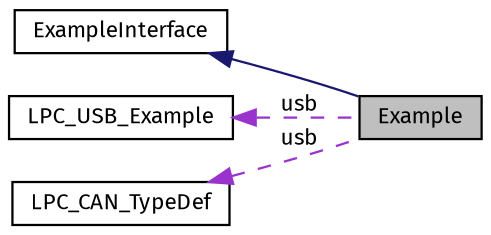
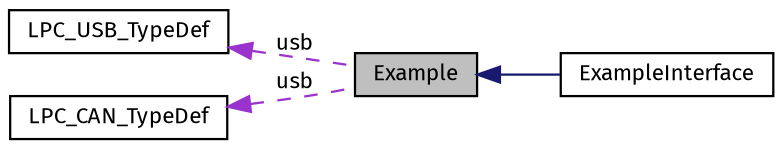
edge "Example" -> "ExampleInterface": reversed
node "LPC_USB_Example": label "LPC_USB_Example" -> "LPC_USB_TypeDef"
